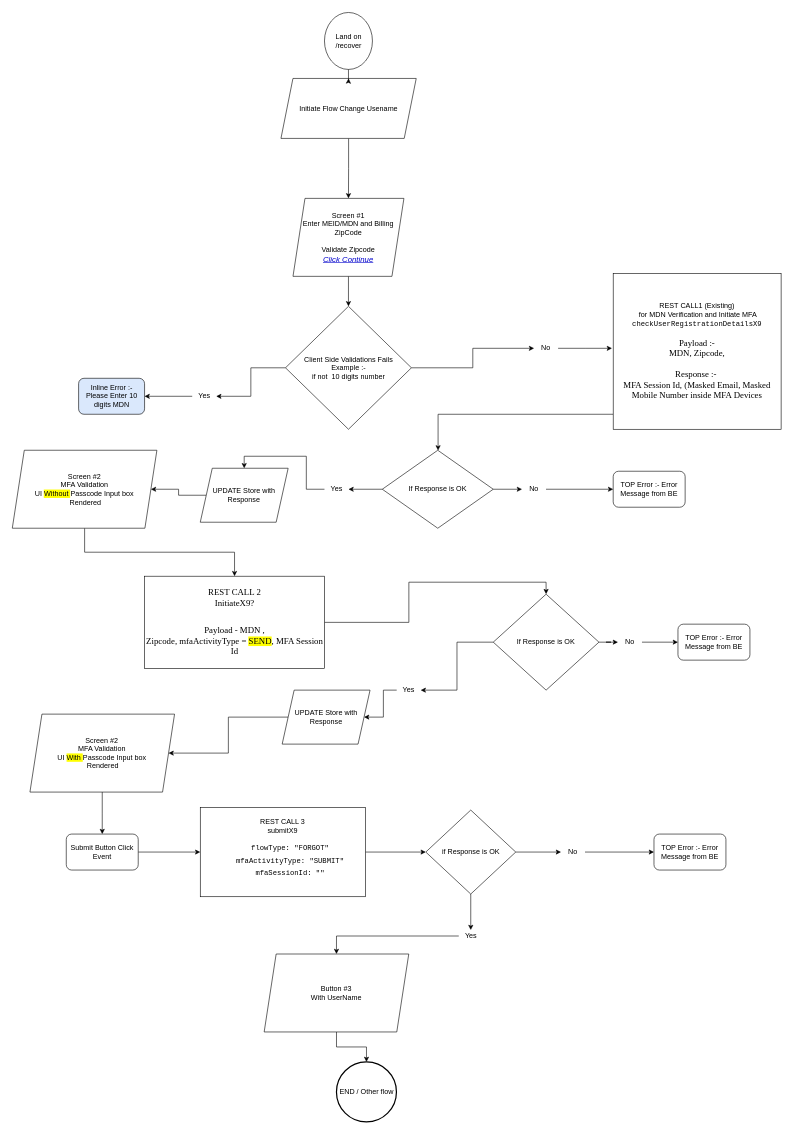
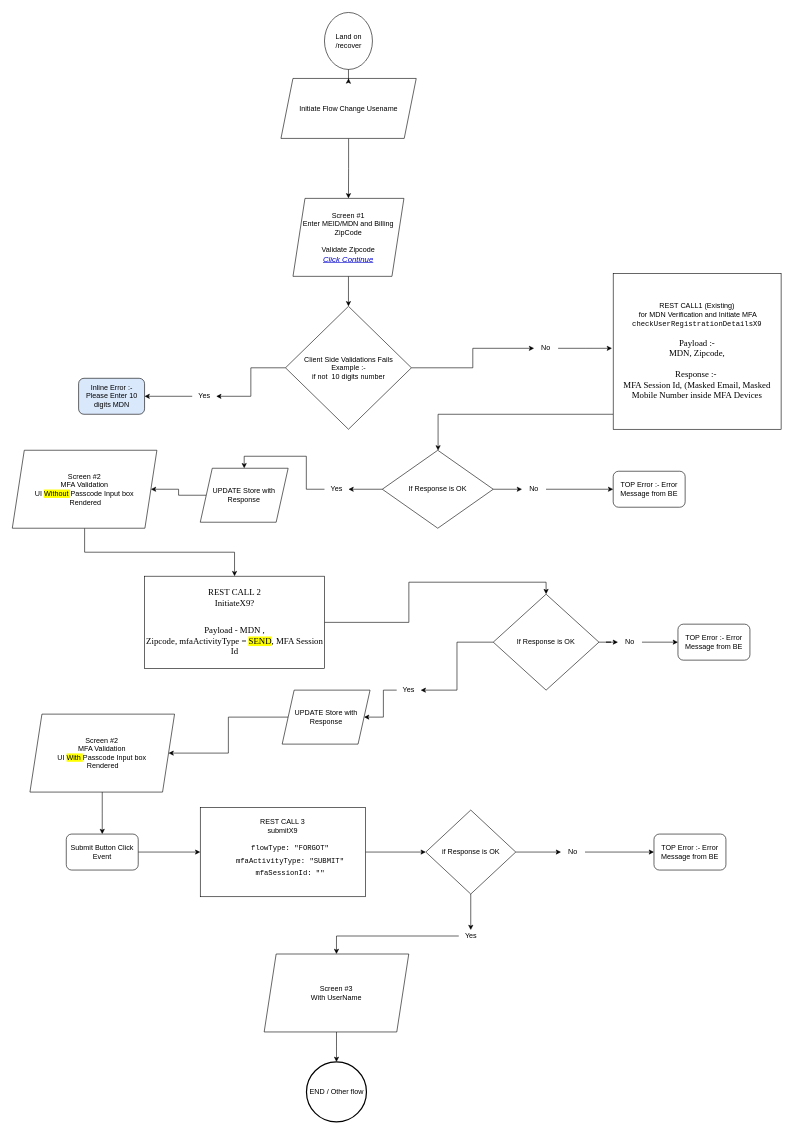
node "Button #3 With UserName": label "Button #3 With UserName" -> "Screen #3 With UserName"
node "END / Other flow": moved (367, 1092) -> (337, 1092)
